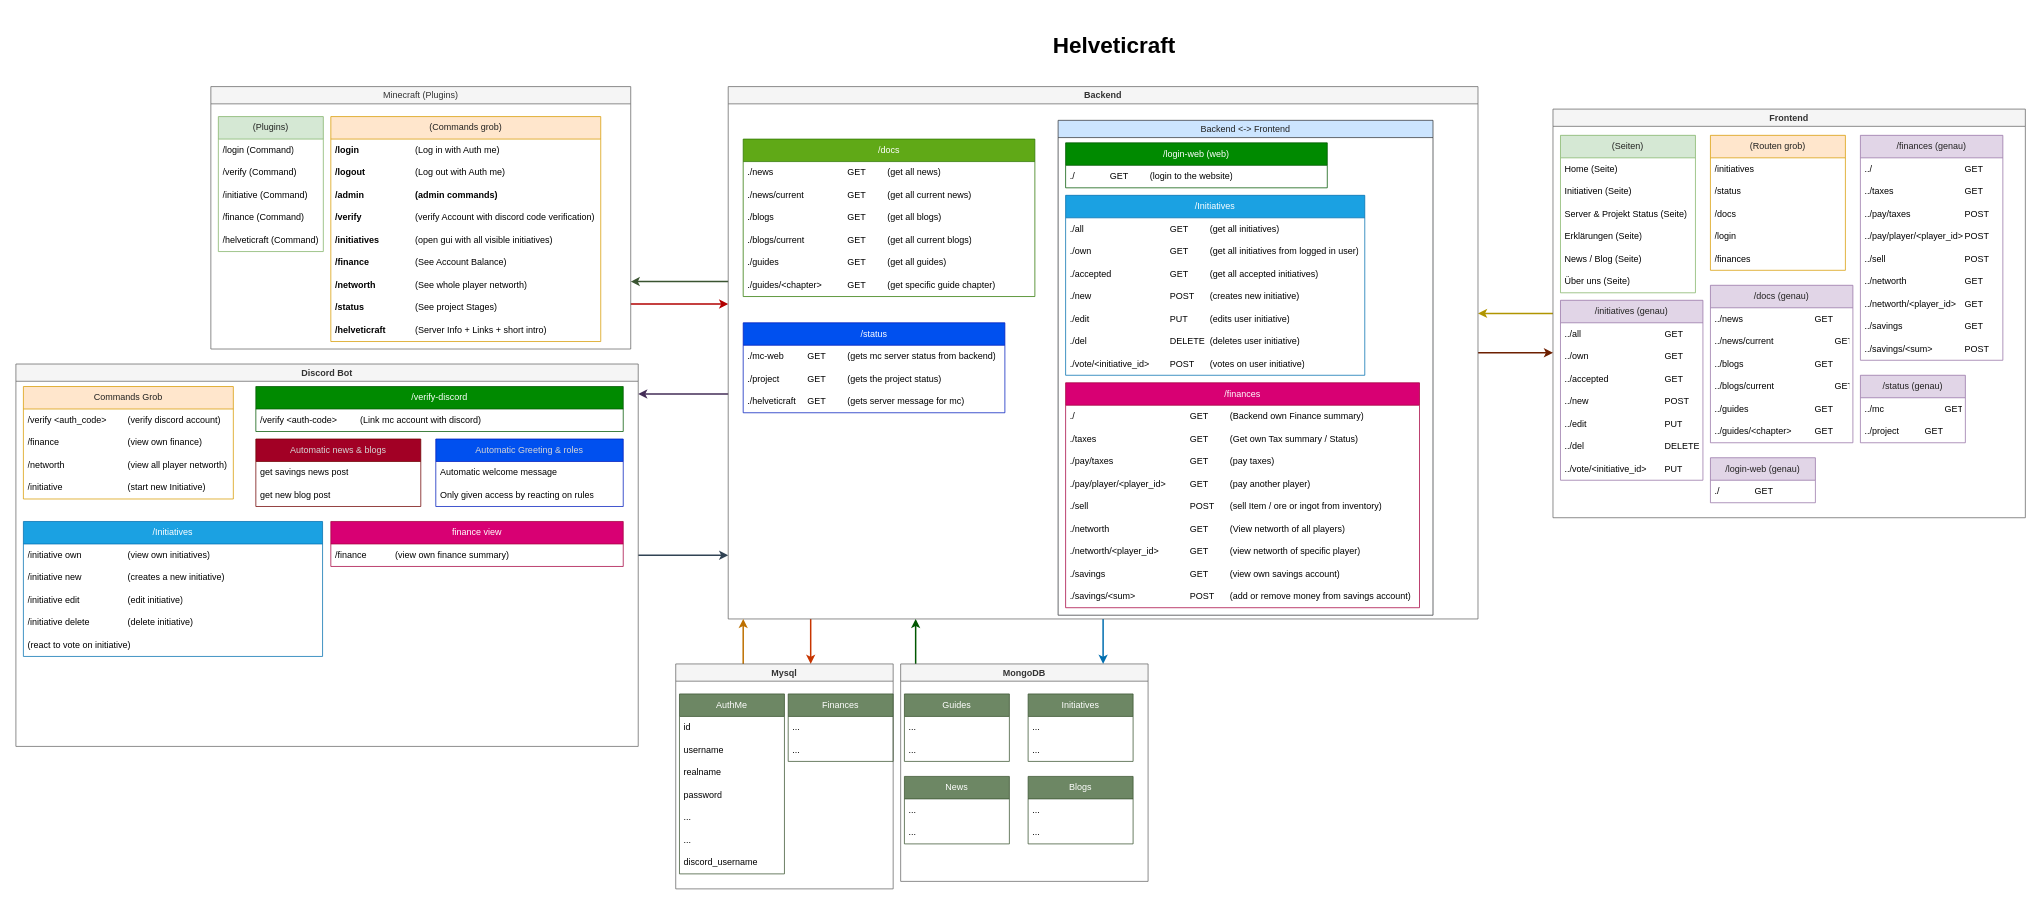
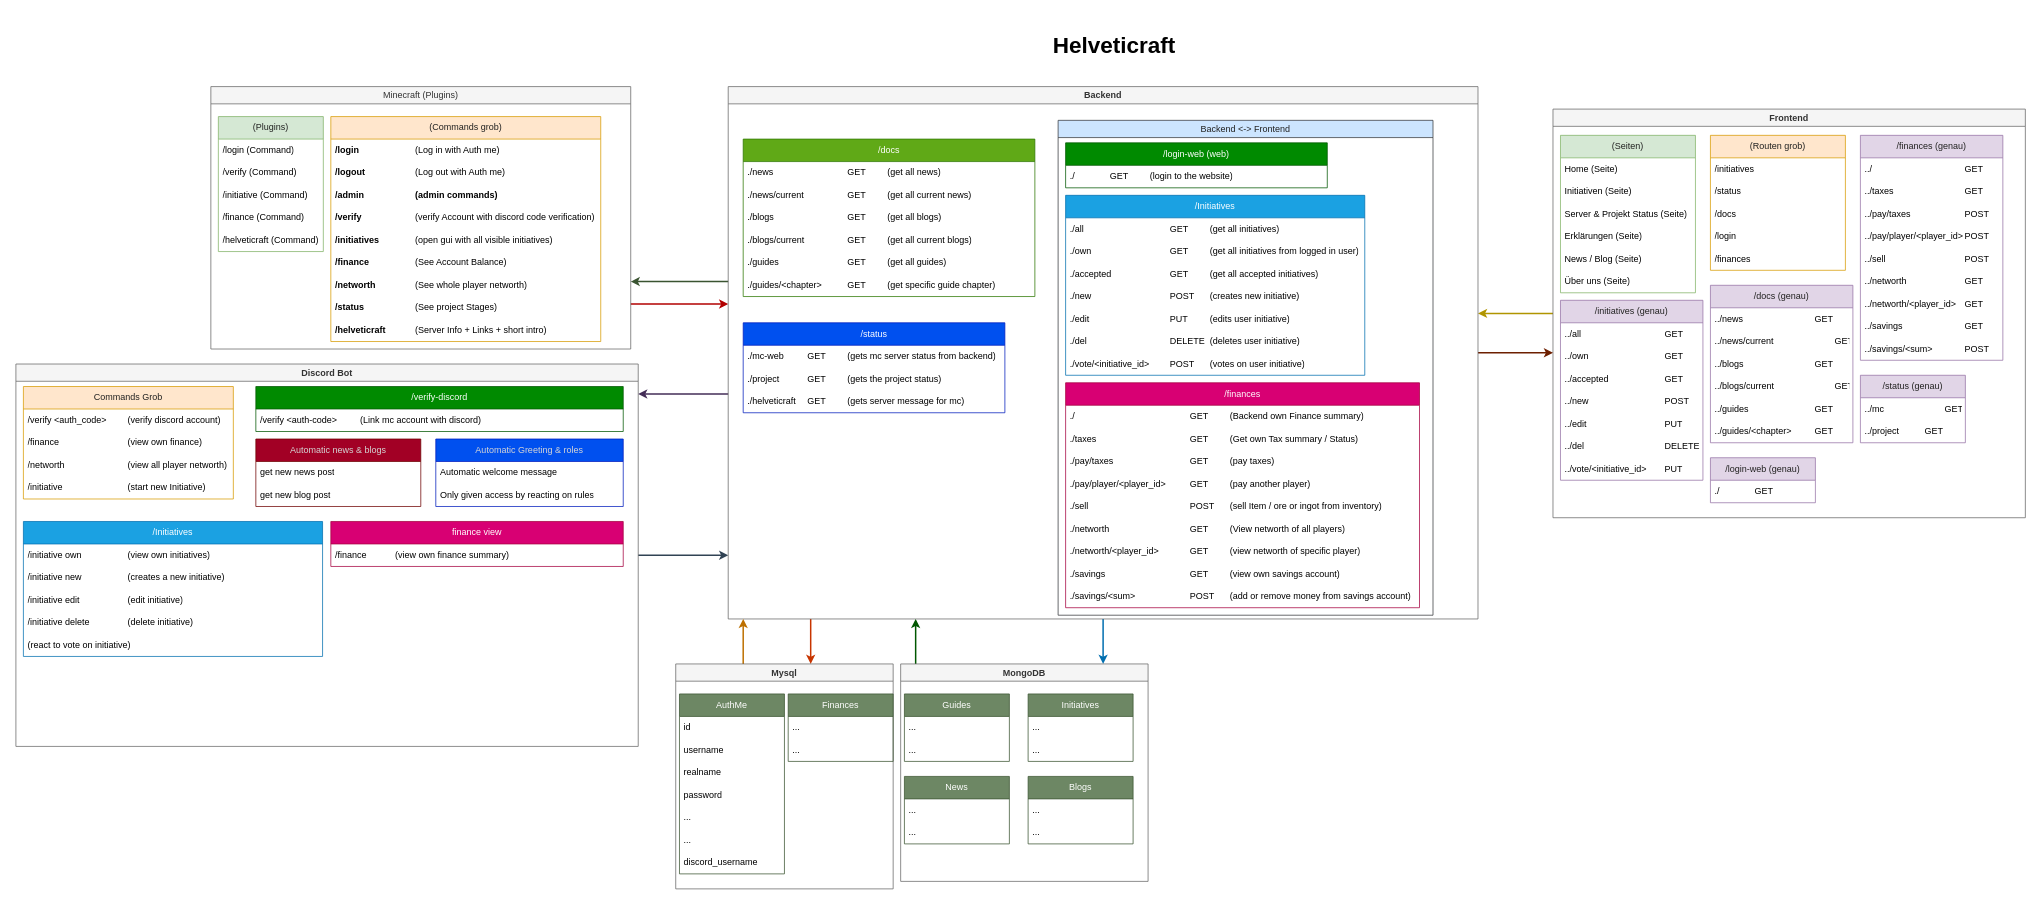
node "get savings news post": label "get savings news post" -> "get new news post"
